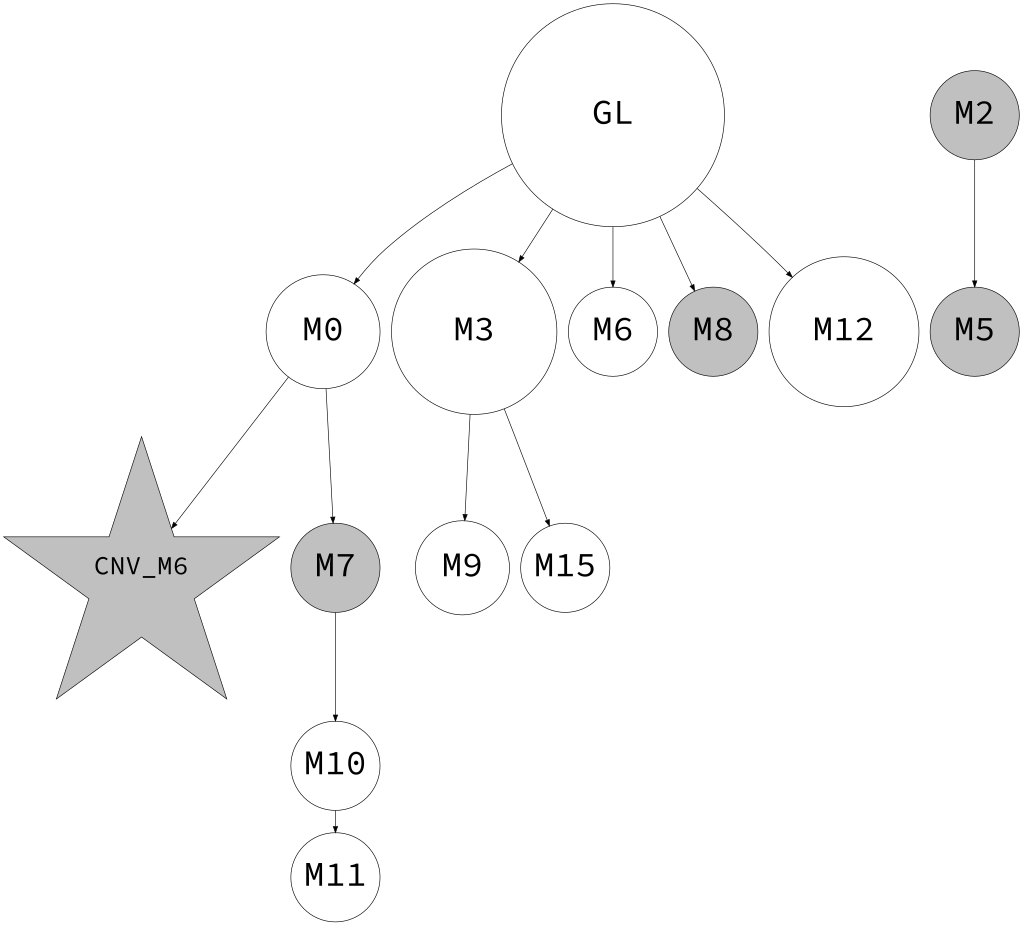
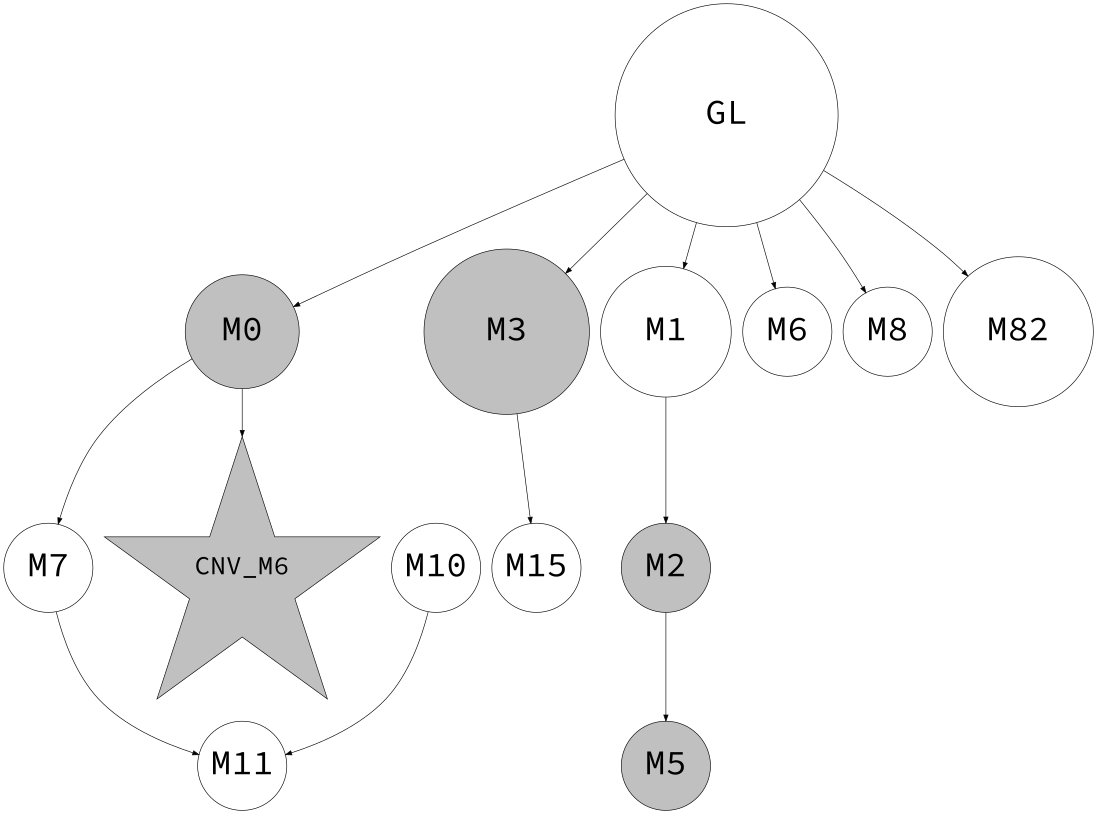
node "M0": fillcolor white -> grey
node "M3": fillcolor white -> grey
node "M1": added
node "M8": fillcolor grey -> white
node "M12": label "M12" -> "M82"
node "M7": fillcolor grey -> white
node "M9": removed
edge "M7" -> "M10": now "M7" -> "M11"
